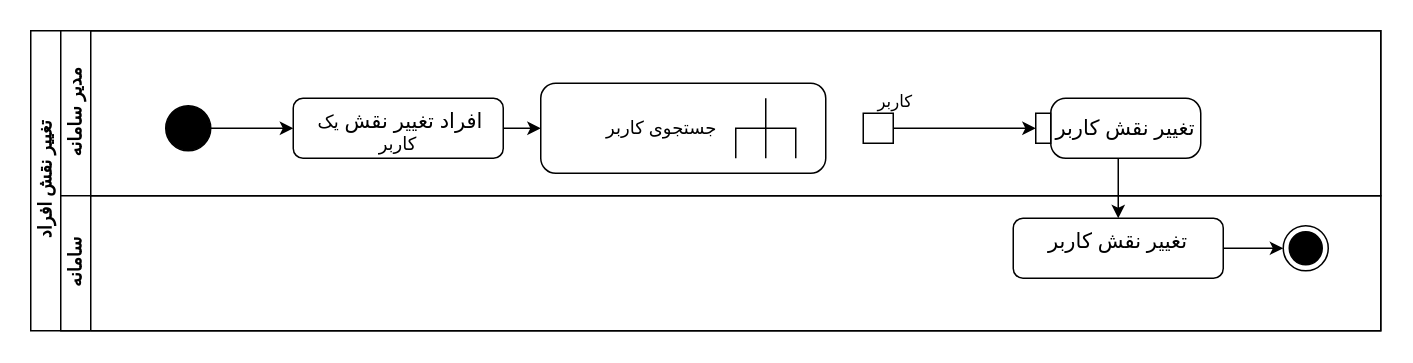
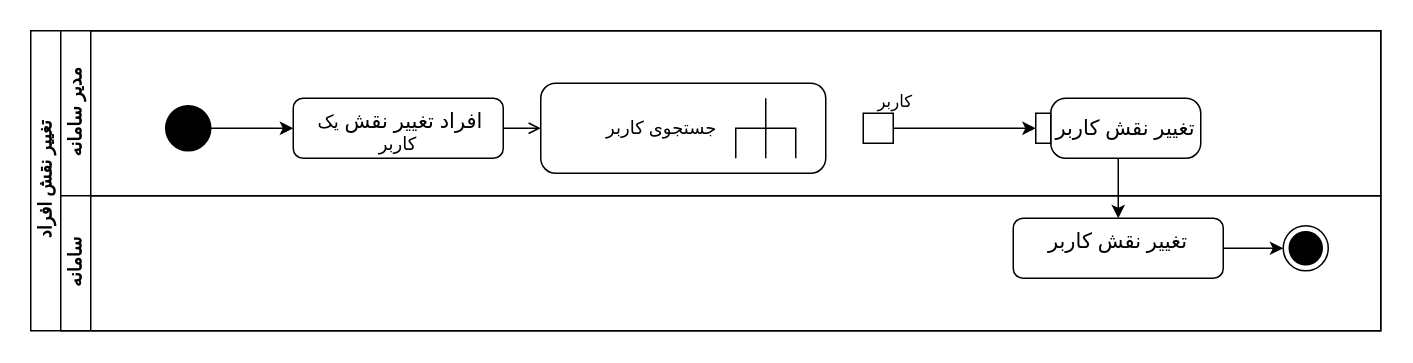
edge "افراد تغییر نقش یک کاربر" -> "جستجوی کاربر": arrowhead classic -> open
